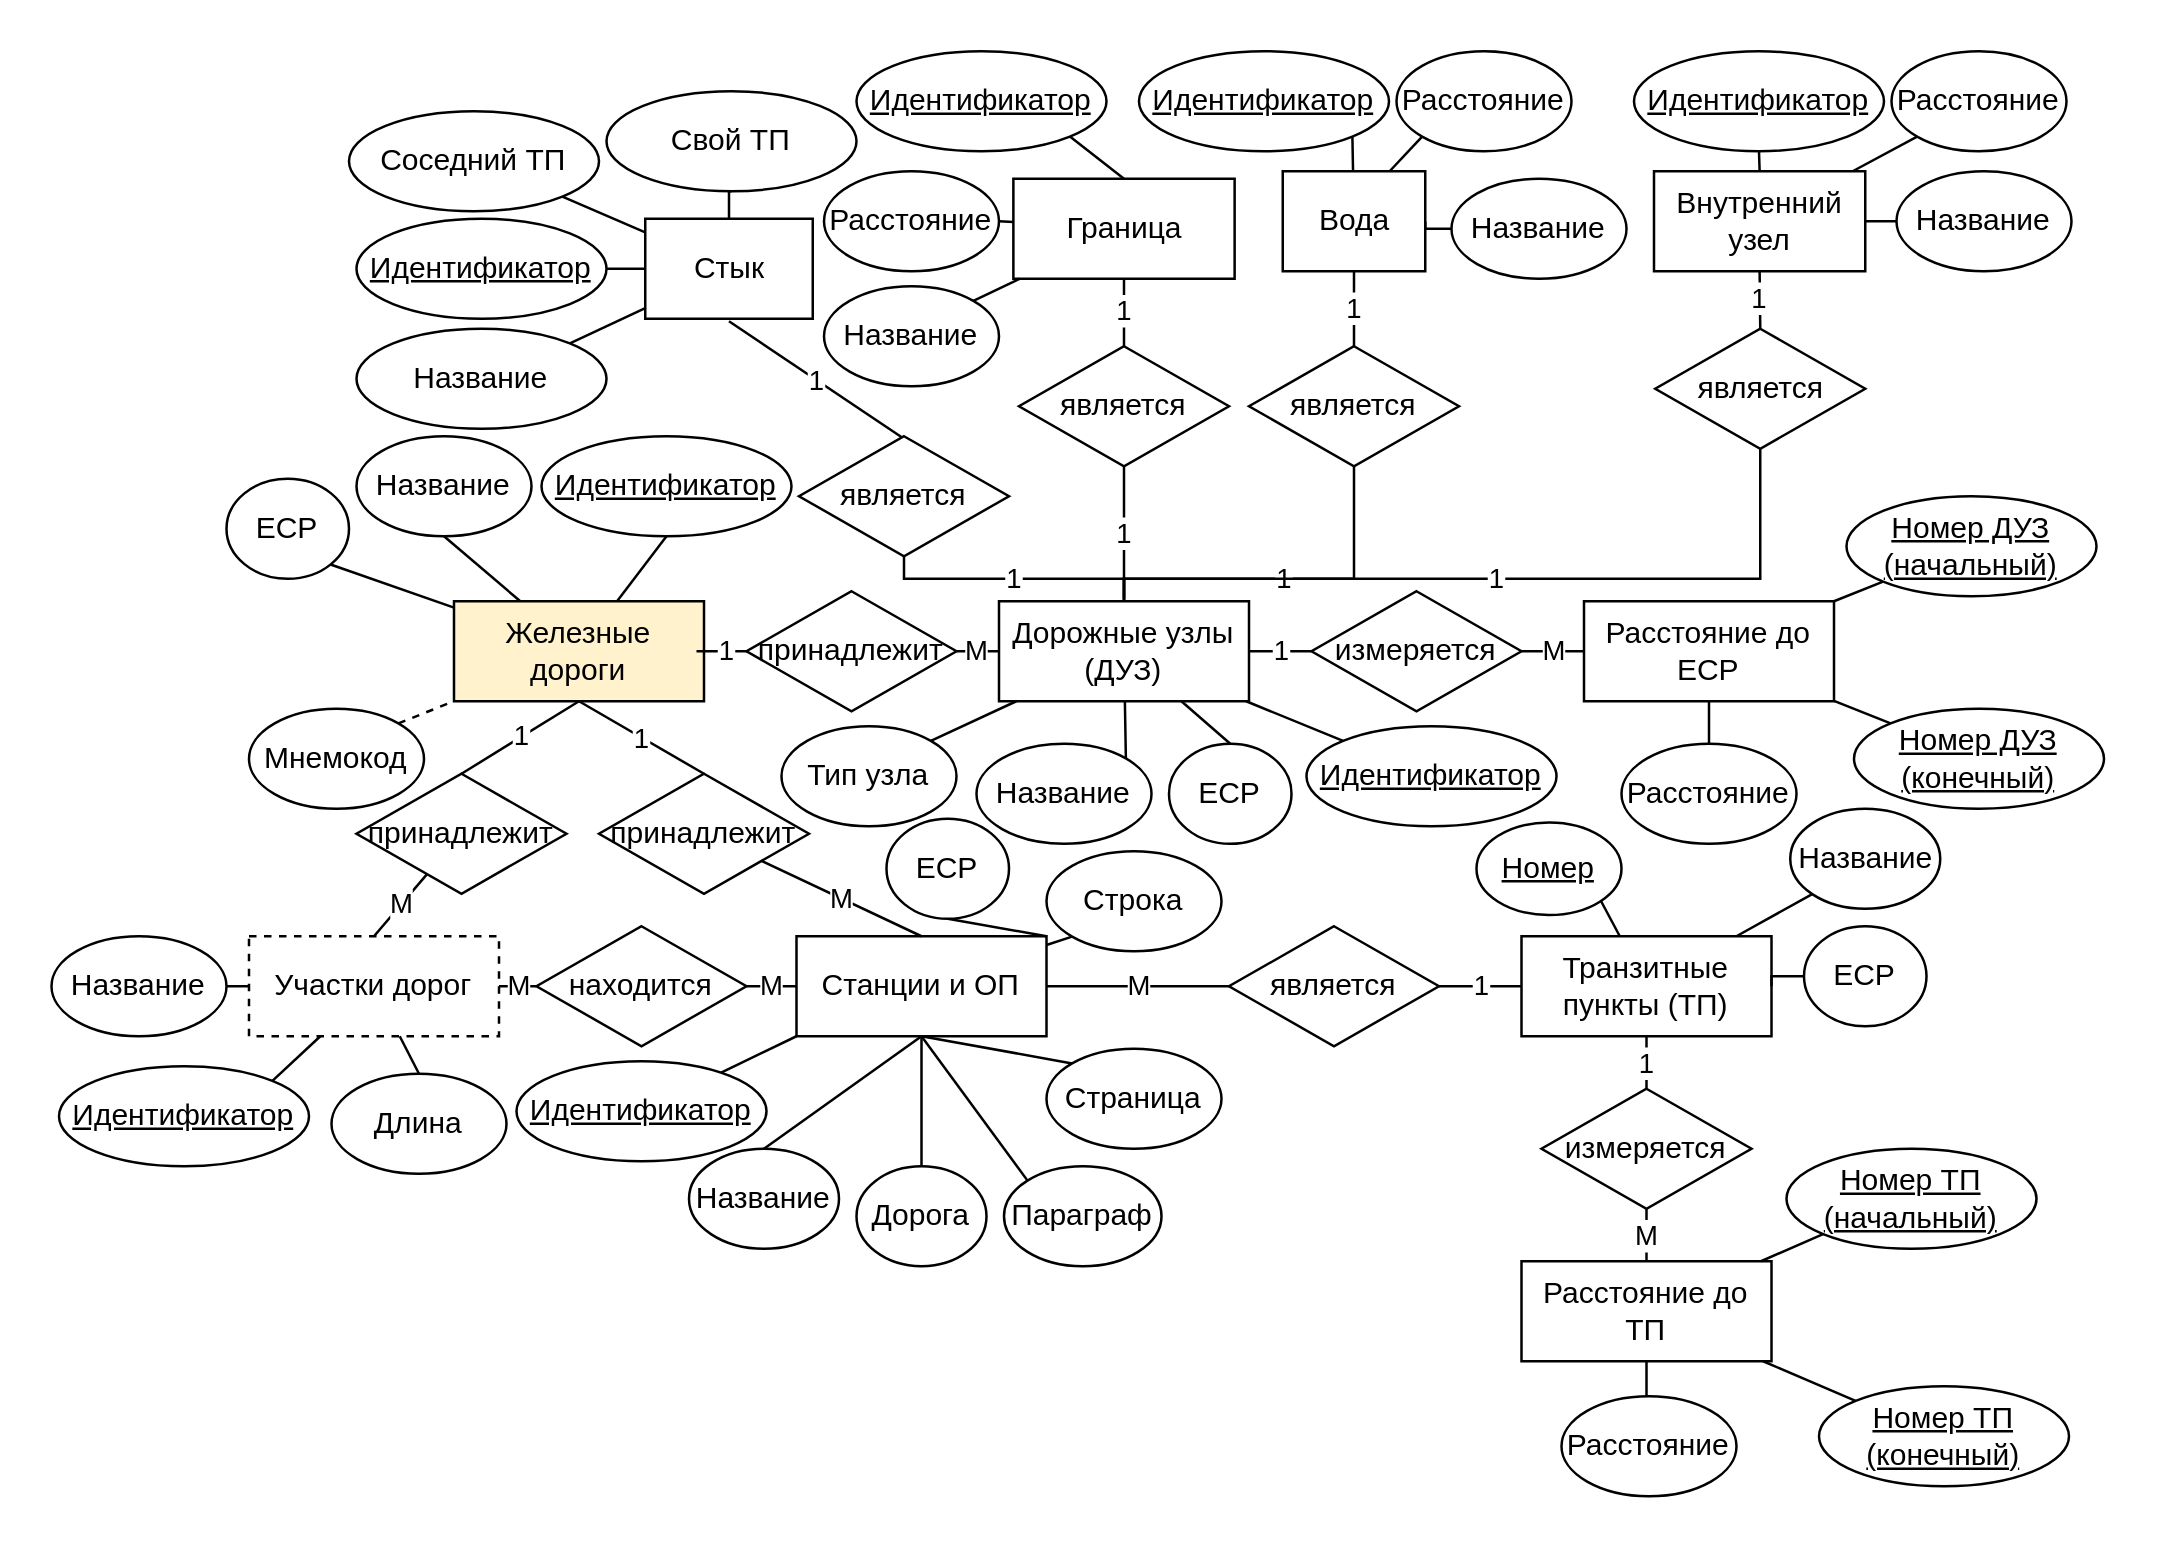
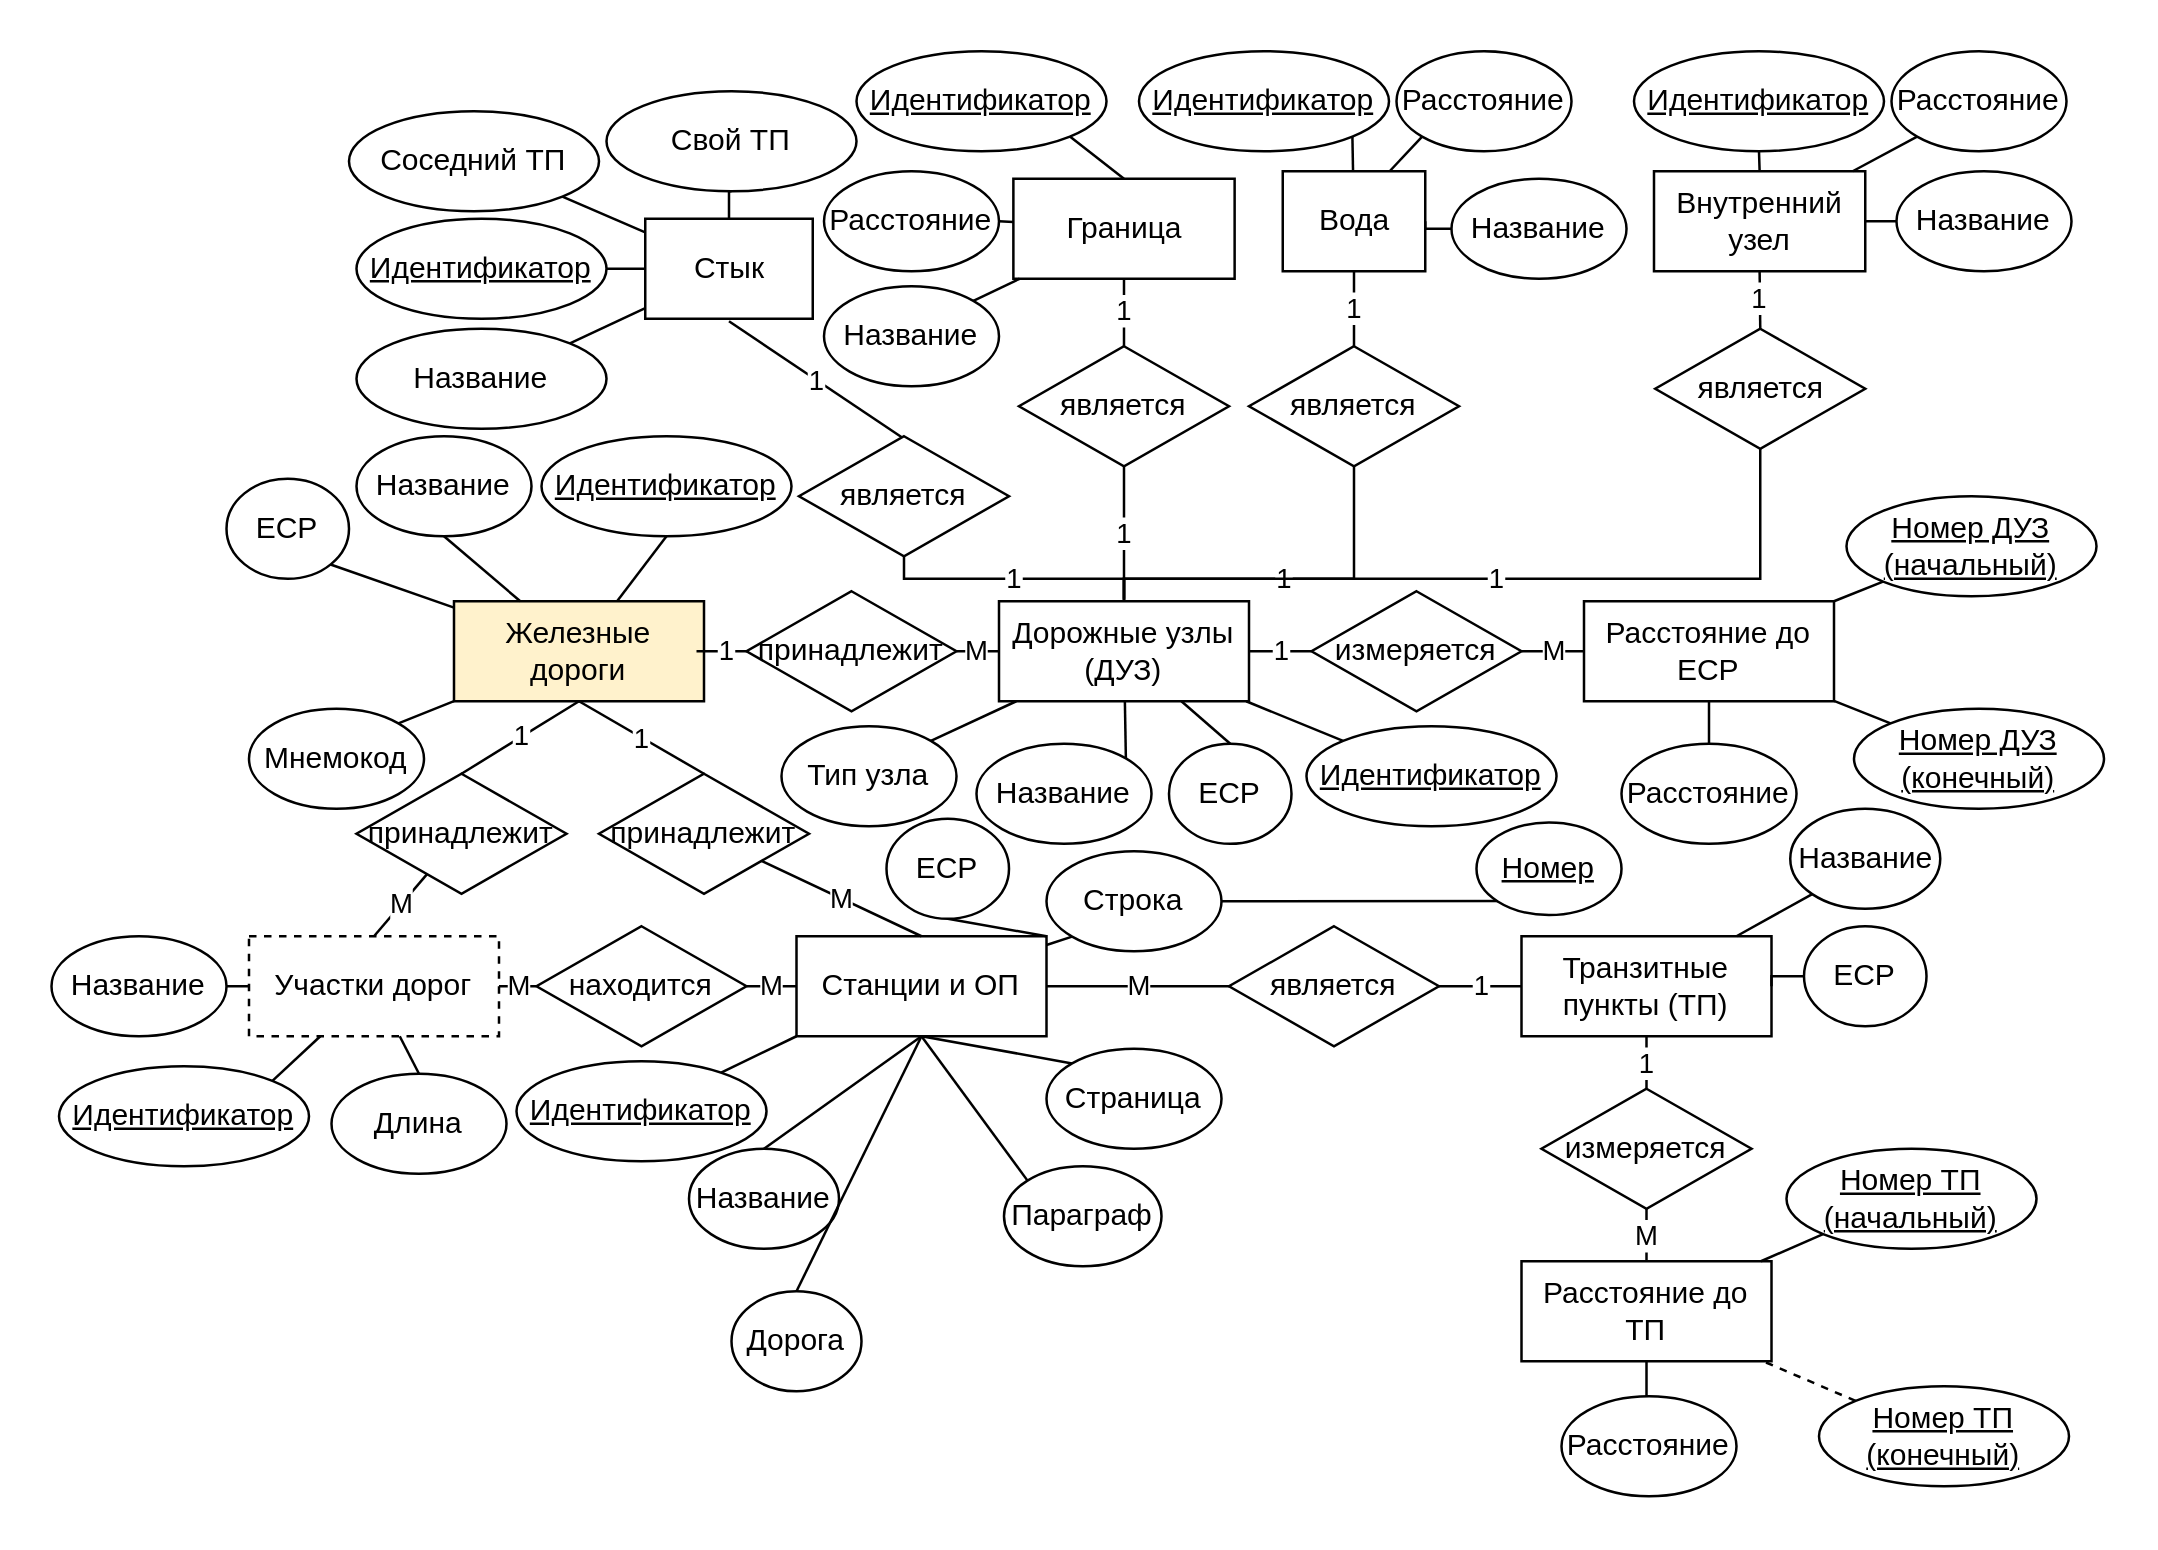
edge "Железные дороги" -- "Мнемокод": style dashed -> solid
edge "Номер" -- "Транзитные пункты (ТП)": now "Номер" -- "Строка"
node "Дорога": moved (921, 1216) -> (796, 1341)
edge "Расстояние до ТП" -- "Номер ТП (конечный)": style solid -> dashed
